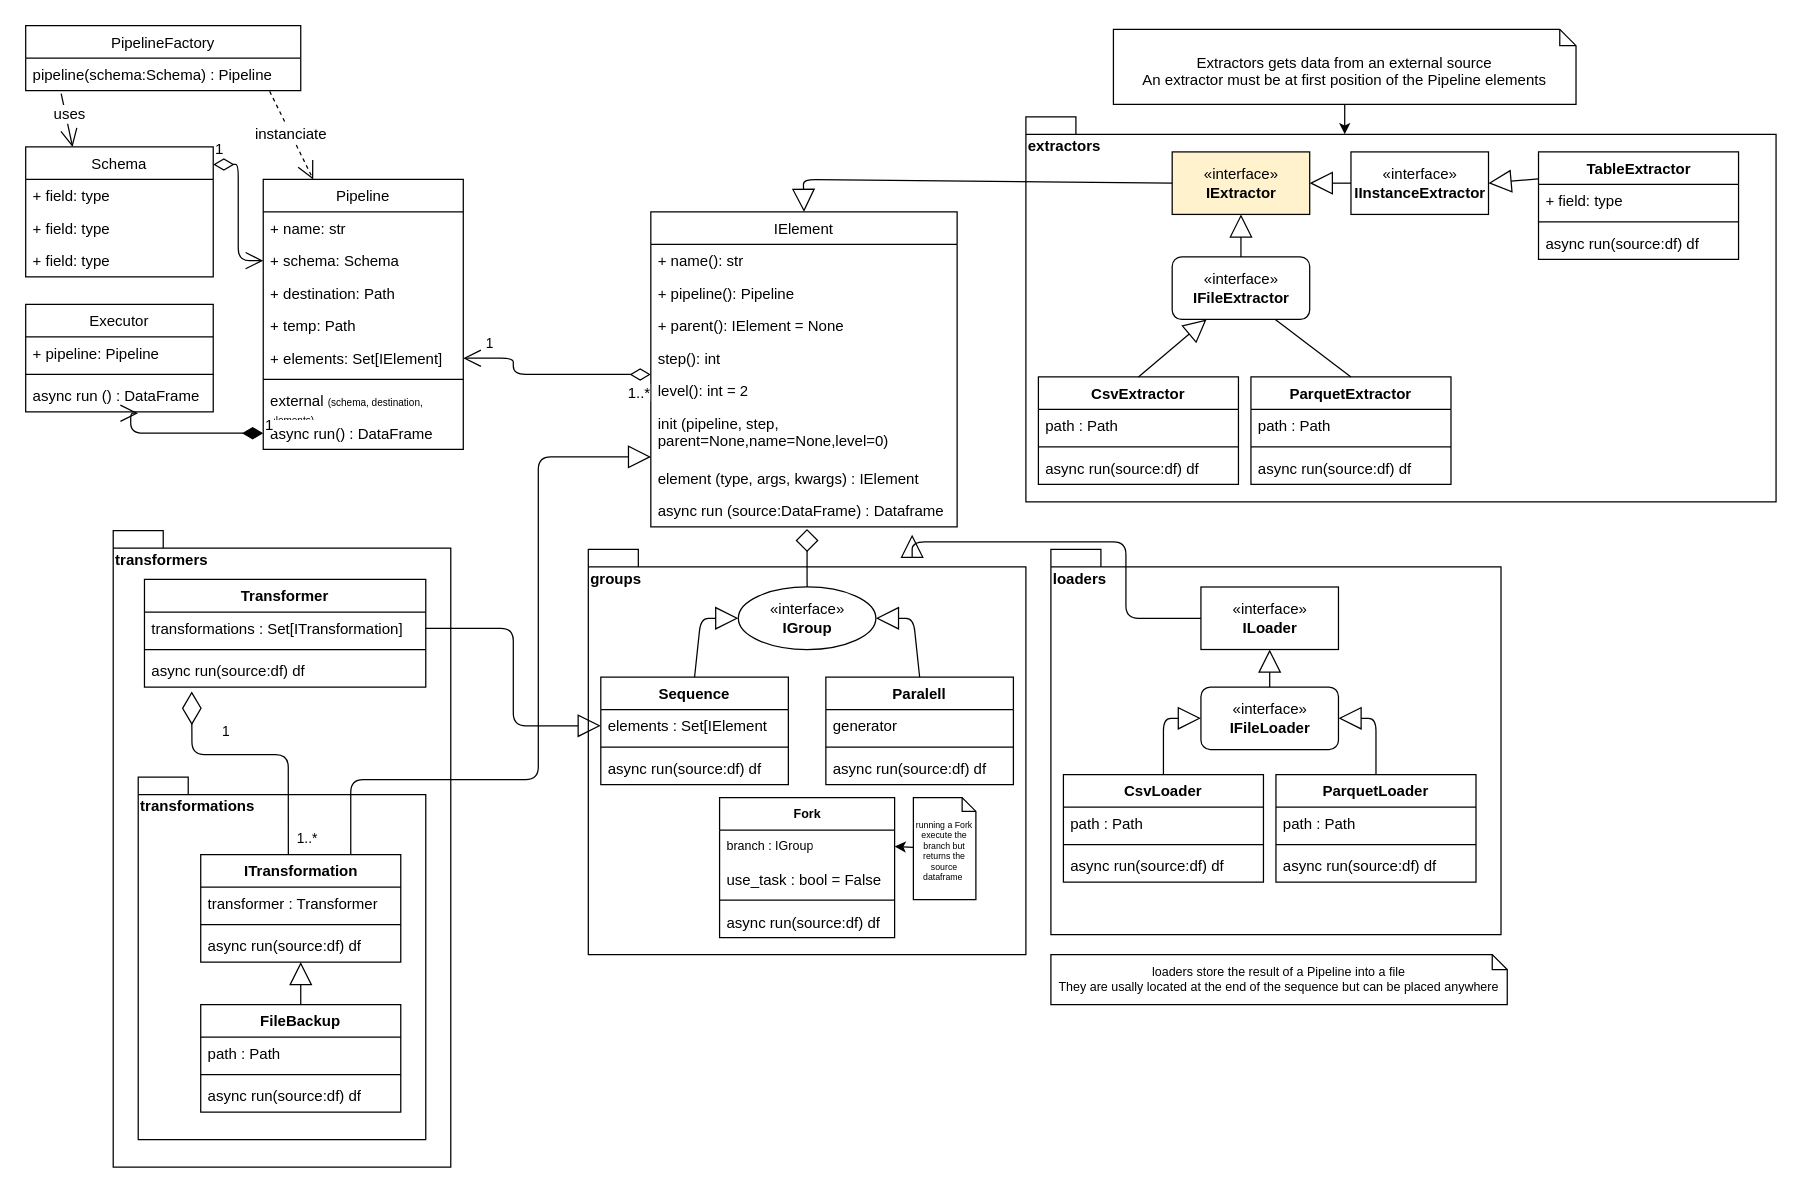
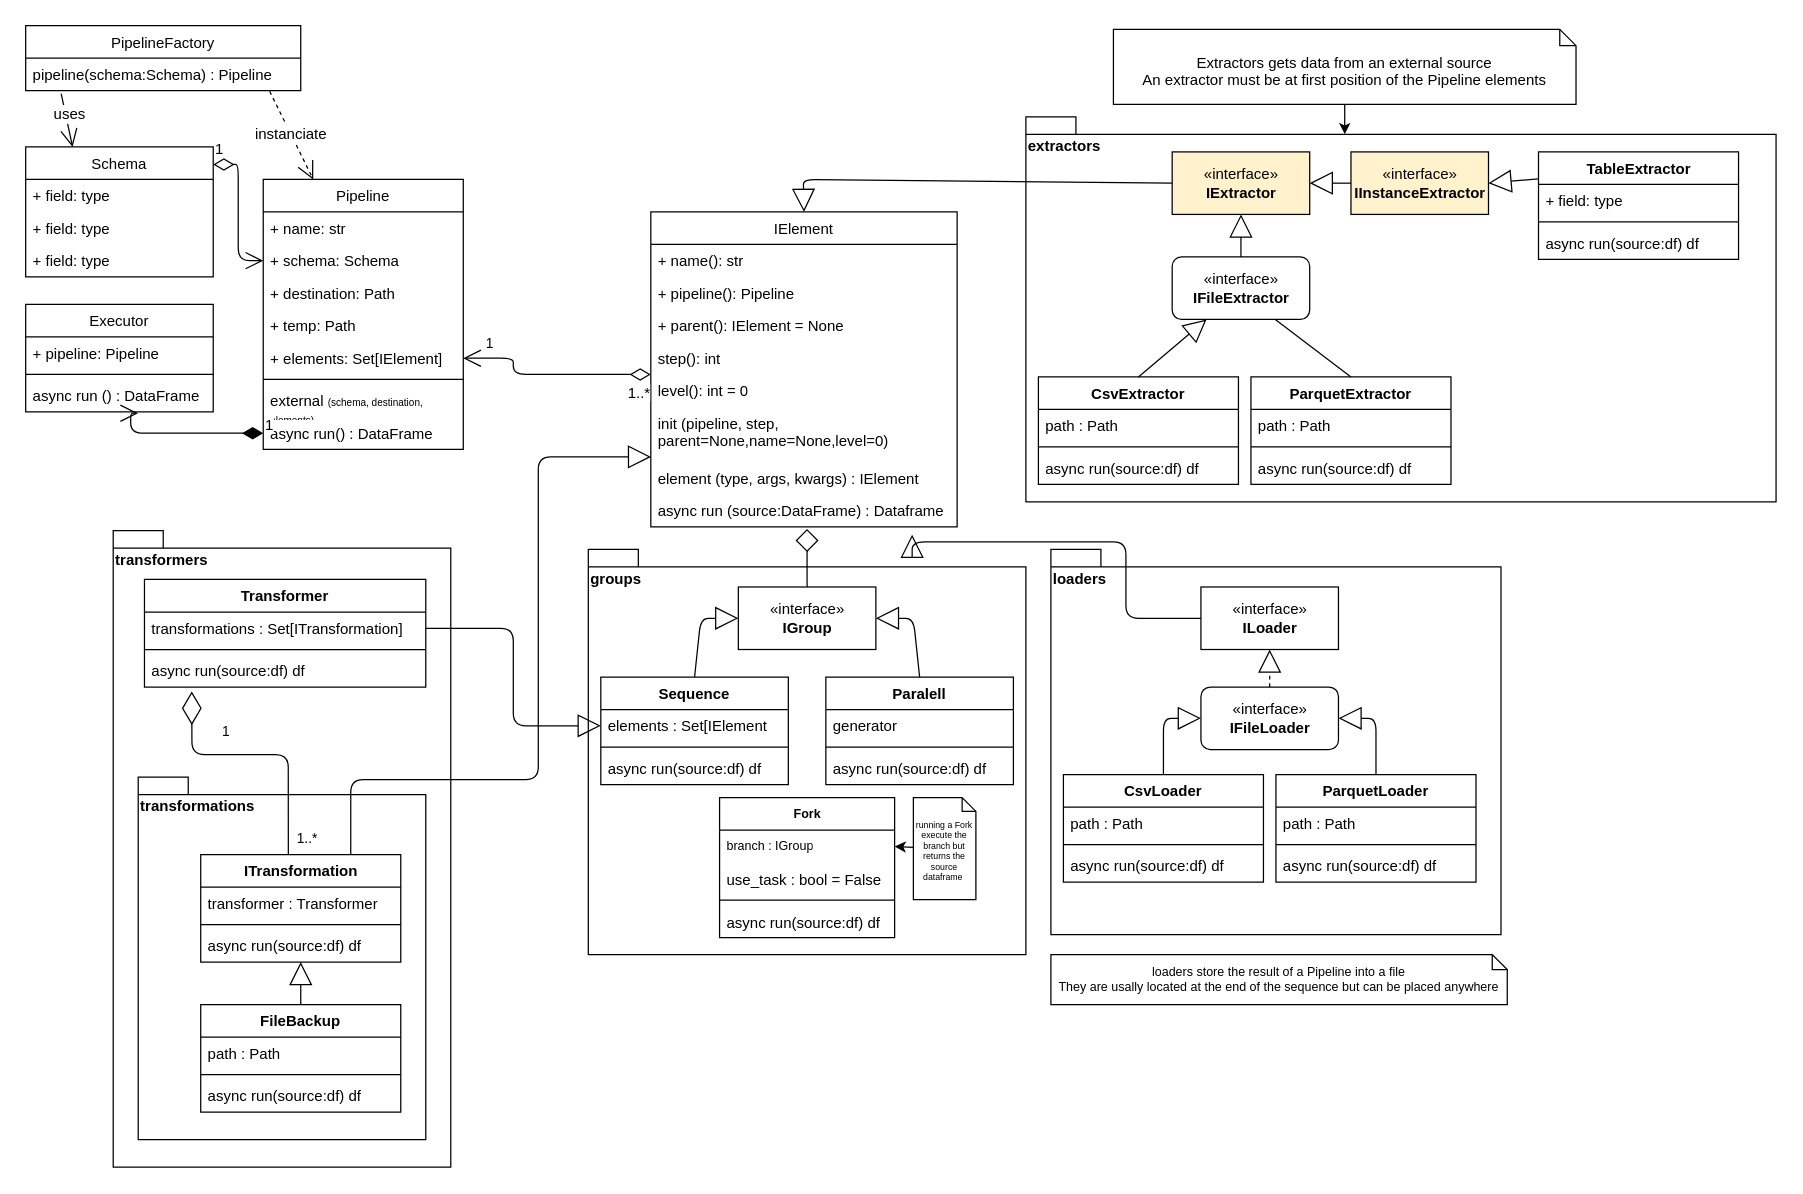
node "«interface» IInstanceExtractor": fillcolor #ffffff -> #fff2cc
node "level(): int = 2": label "level(): int = 2" -> "level(): int = 0"
node "«interface» IGroup": shape ellipse -> rectangle
edge "«interface» IFileLoader" -> "«interface» ILoader": style solid -> dashed
